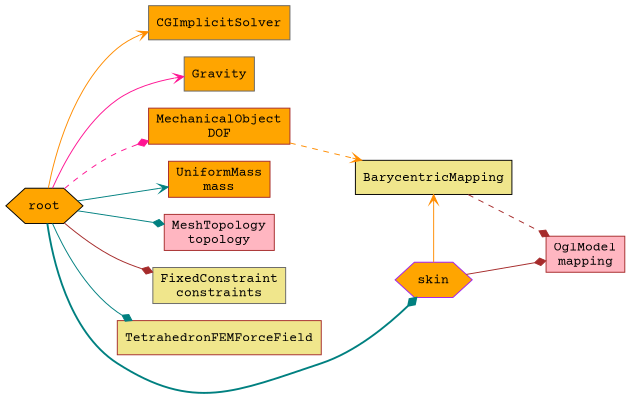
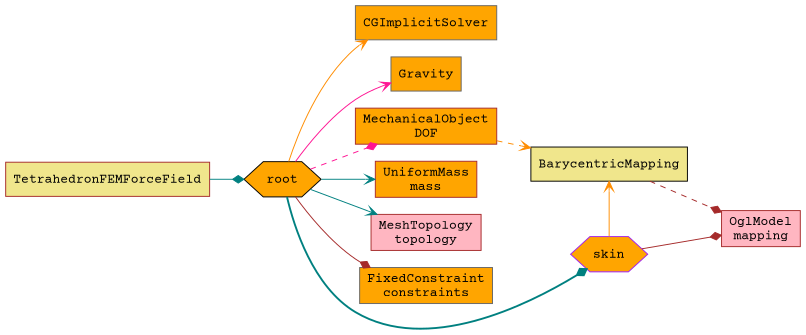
edge "root" -> "MeshTopology topology": arrowhead diamond -> vee
edge "root" -> "TetrahedronFEMForceField": reversed
node "FixedConstraint constraints": fillcolor khaki -> orange
